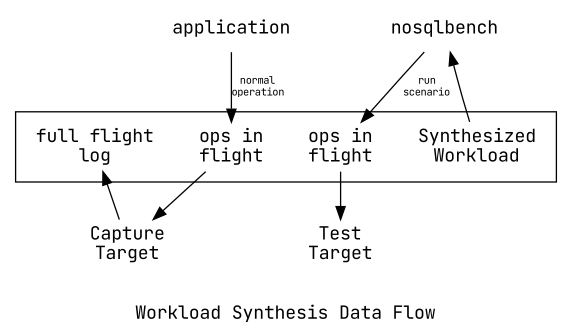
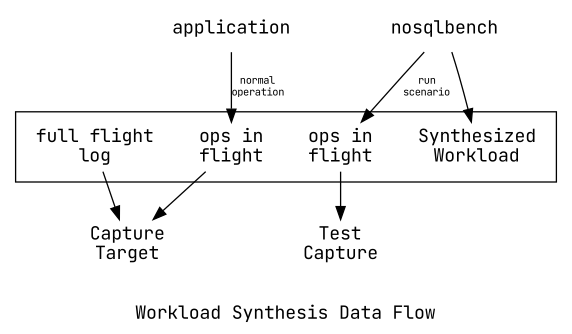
edge "Synthesized Workload" -> "nosqlbench": reversed
edge "Capture Target" -> "full flight log": reversed
node "Test Target": label "Test Target" -> "Test Capture"
